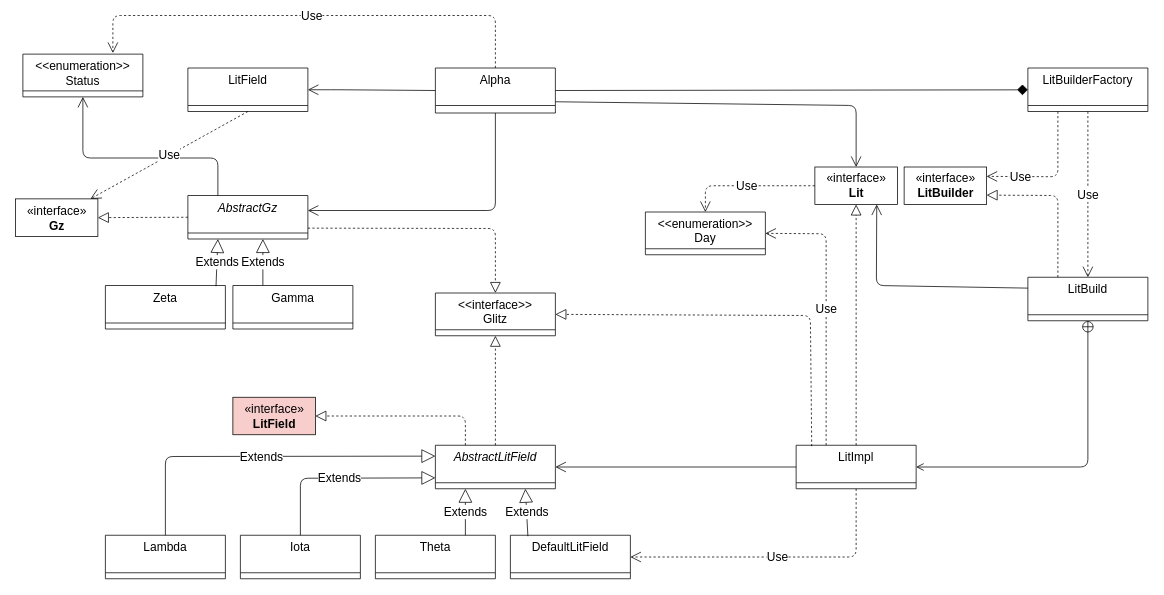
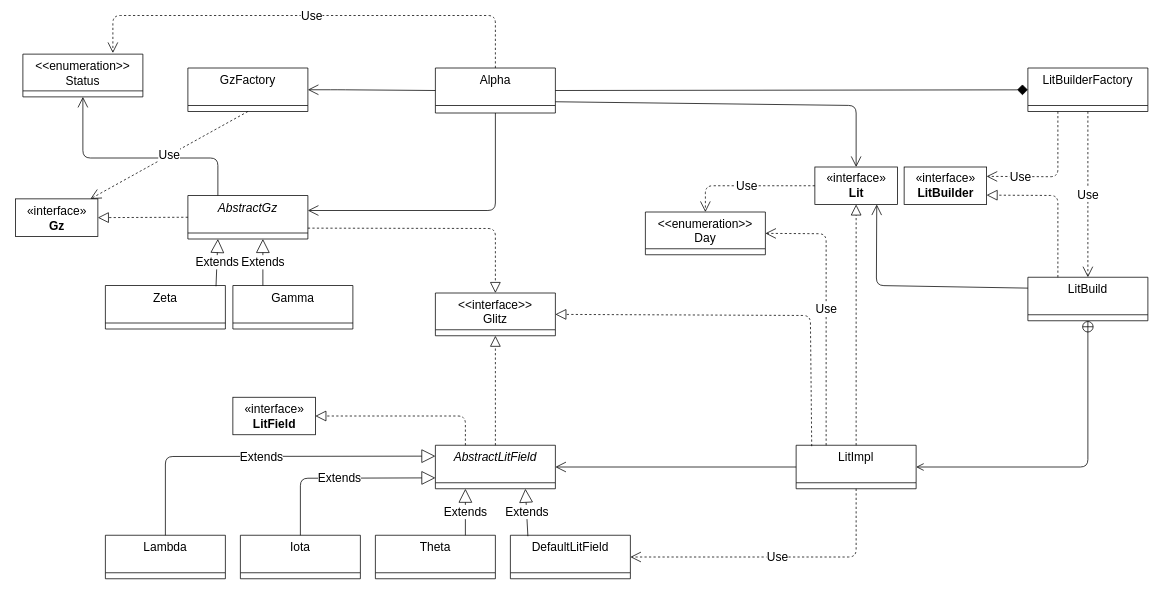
node "LitField": label "LitField" -> "GzFactory"
node "«interface» LitField": fillcolor #f8cecc -> #ffffff
